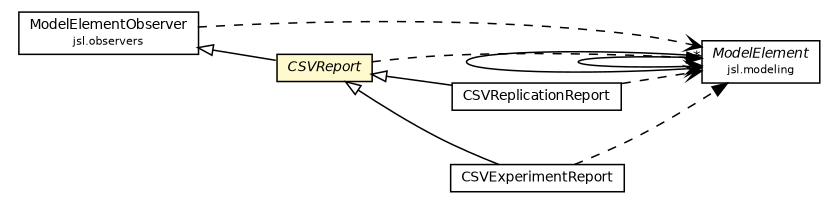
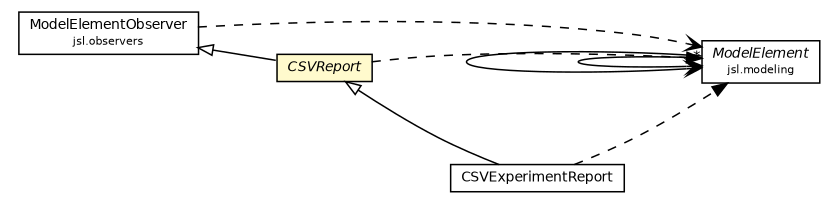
node "CSVReplicationReport": removed
